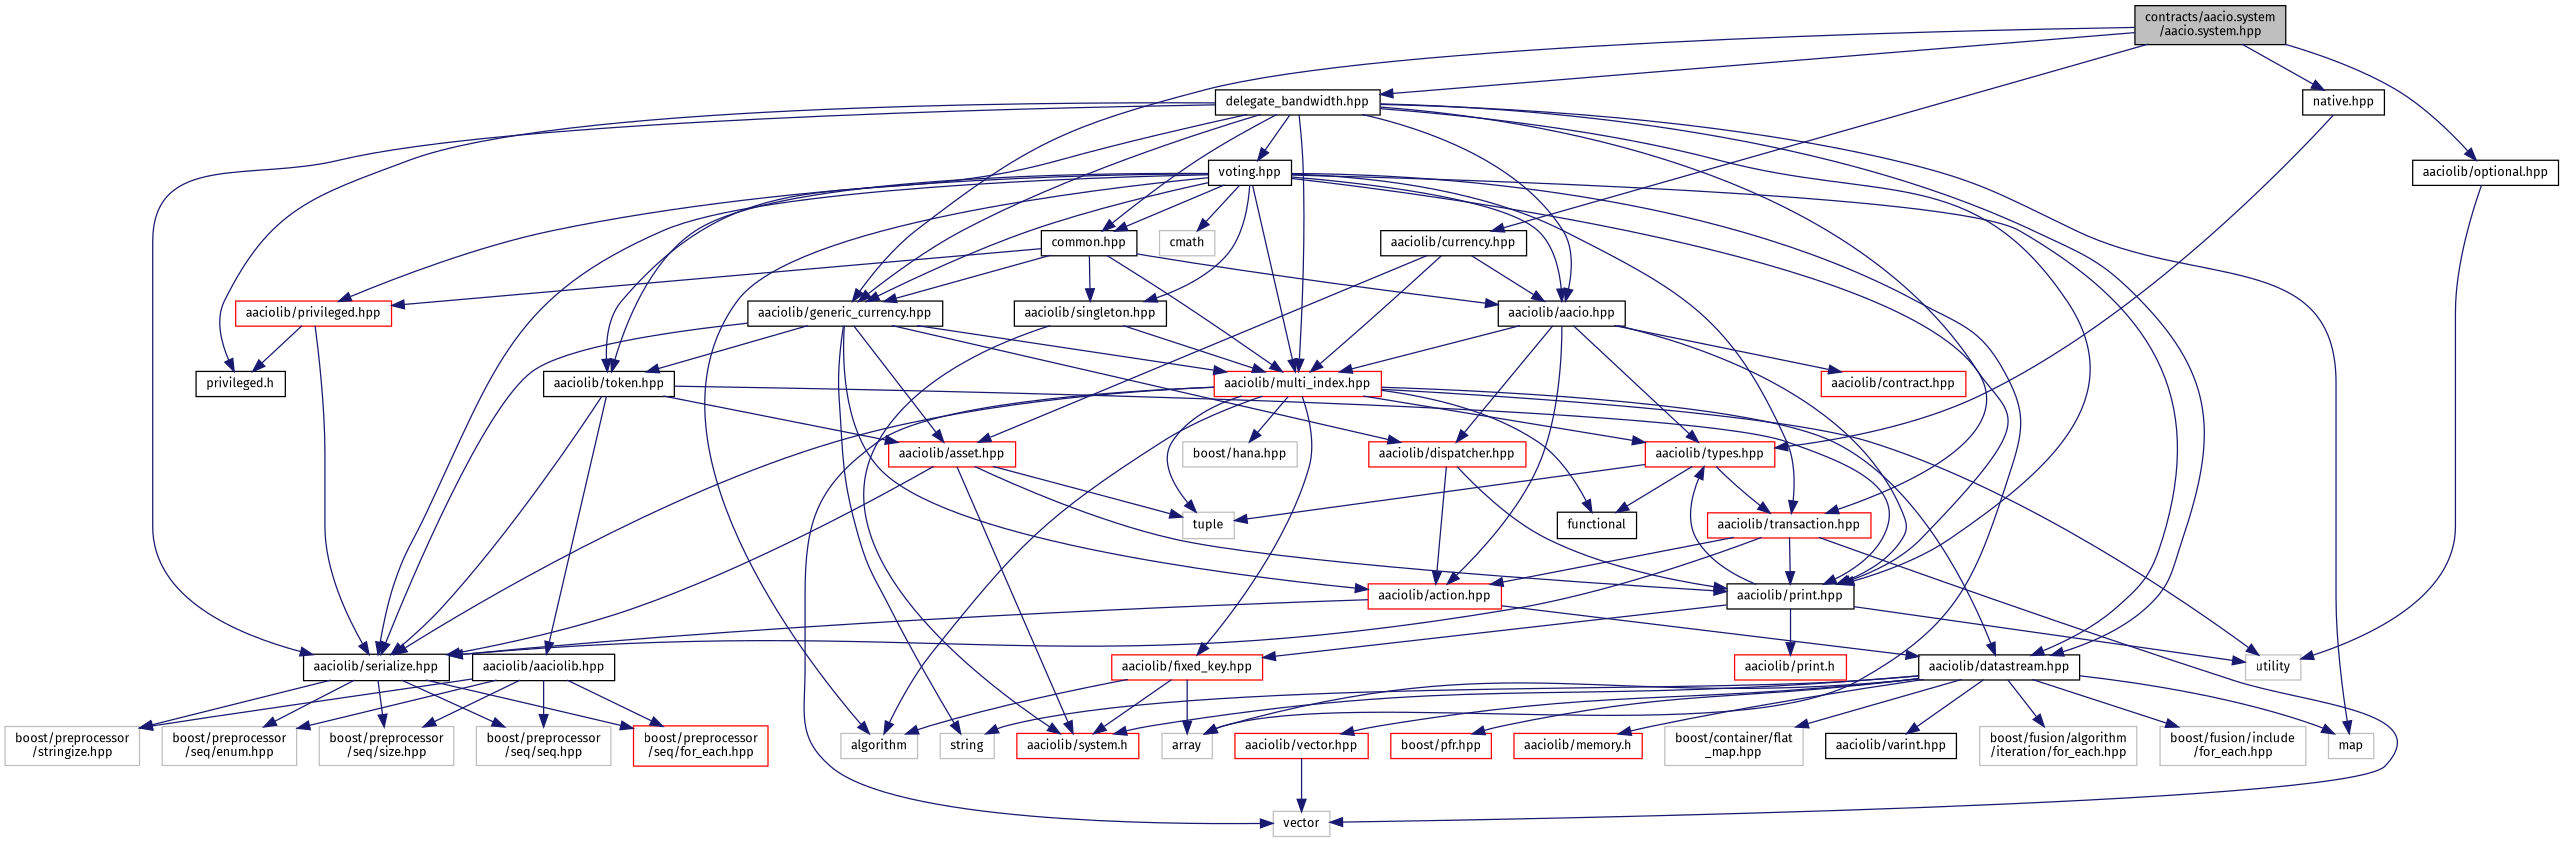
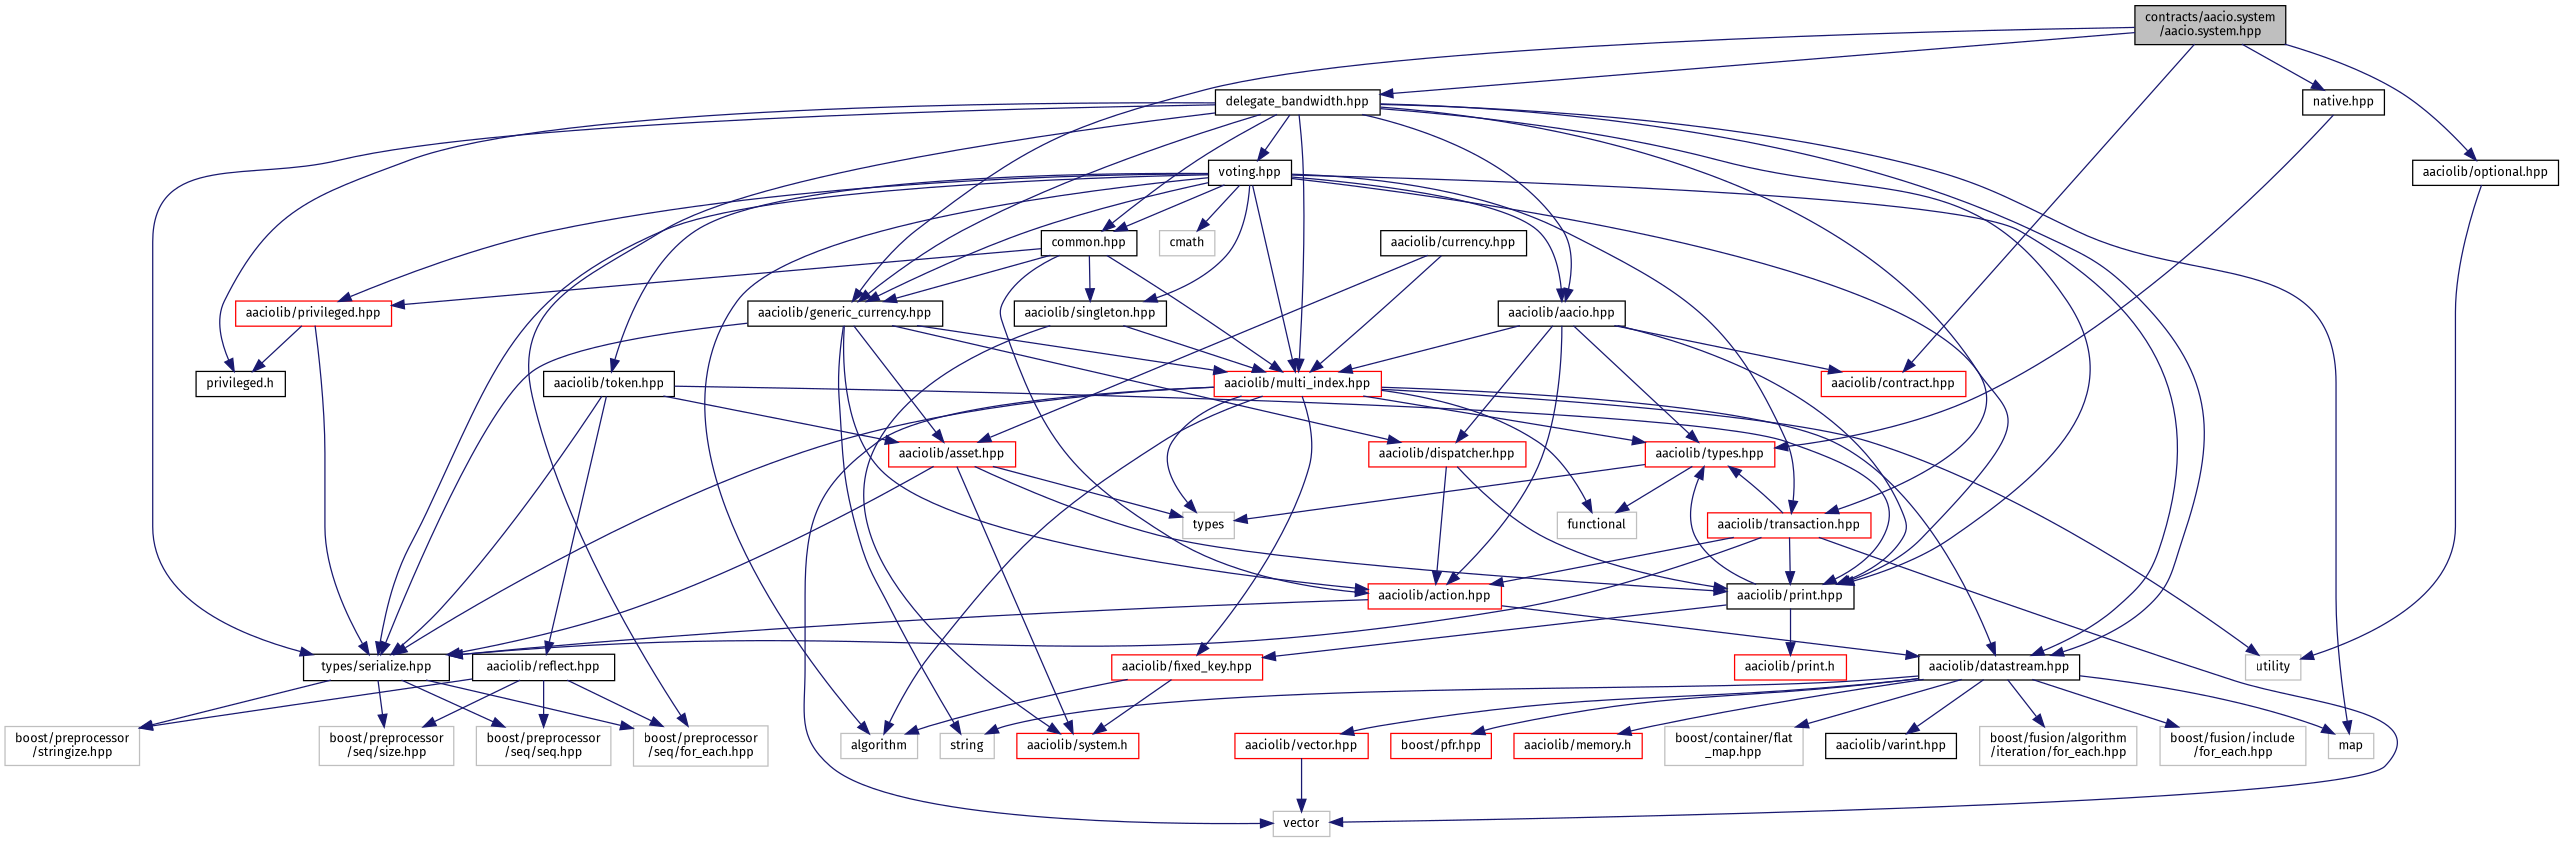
edge "contracts/aacio.system /aacio.system.hpp" -> "aaciolib/currency.hpp": now "contracts/aacio.system /aacio.system.hpp" -> "aaciolib/contract.hpp"
edge "delegate_bandwidth.hpp" -> "aaciolib/token.hpp": now "delegate_bandwidth.hpp" -> "boost/preprocessor /seq/for_each.hpp"
edge "aaciolib/currency.hpp" -> "aaciolib/aacio.hpp": removed
edge "common.hpp" -> "aaciolib/aacio.hpp": now "common.hpp" -> "aaciolib/action.hpp"
edge "aaciolib/generic_currency.hpp" -> "aaciolib/token.hpp": removed
node "boost/hana.hpp": removed
edge "aaciolib/types.hpp" -> "aaciolib/transaction.hpp": reversed
node "tuple": label "tuple" -> "types"
node "functional": color black -> grey75
edge "aaciolib/print.hpp" -> "utility": removed
node "aaciolib/serialize.hpp": label "aaciolib/serialize.hpp" -> "types/serialize.hpp"
node "aaciolib/aaciolib.hpp": label "aaciolib/aaciolib.hpp" -> "aaciolib/reflect.hpp"
edge "aaciolib/datastream.hpp" -> "aaciolib/system.h": removed
node "boost/preprocessor /seq/enum.hpp": removed
node "boost/preprocessor /seq/for_each.hpp": color red -> grey75
node "array": removed
